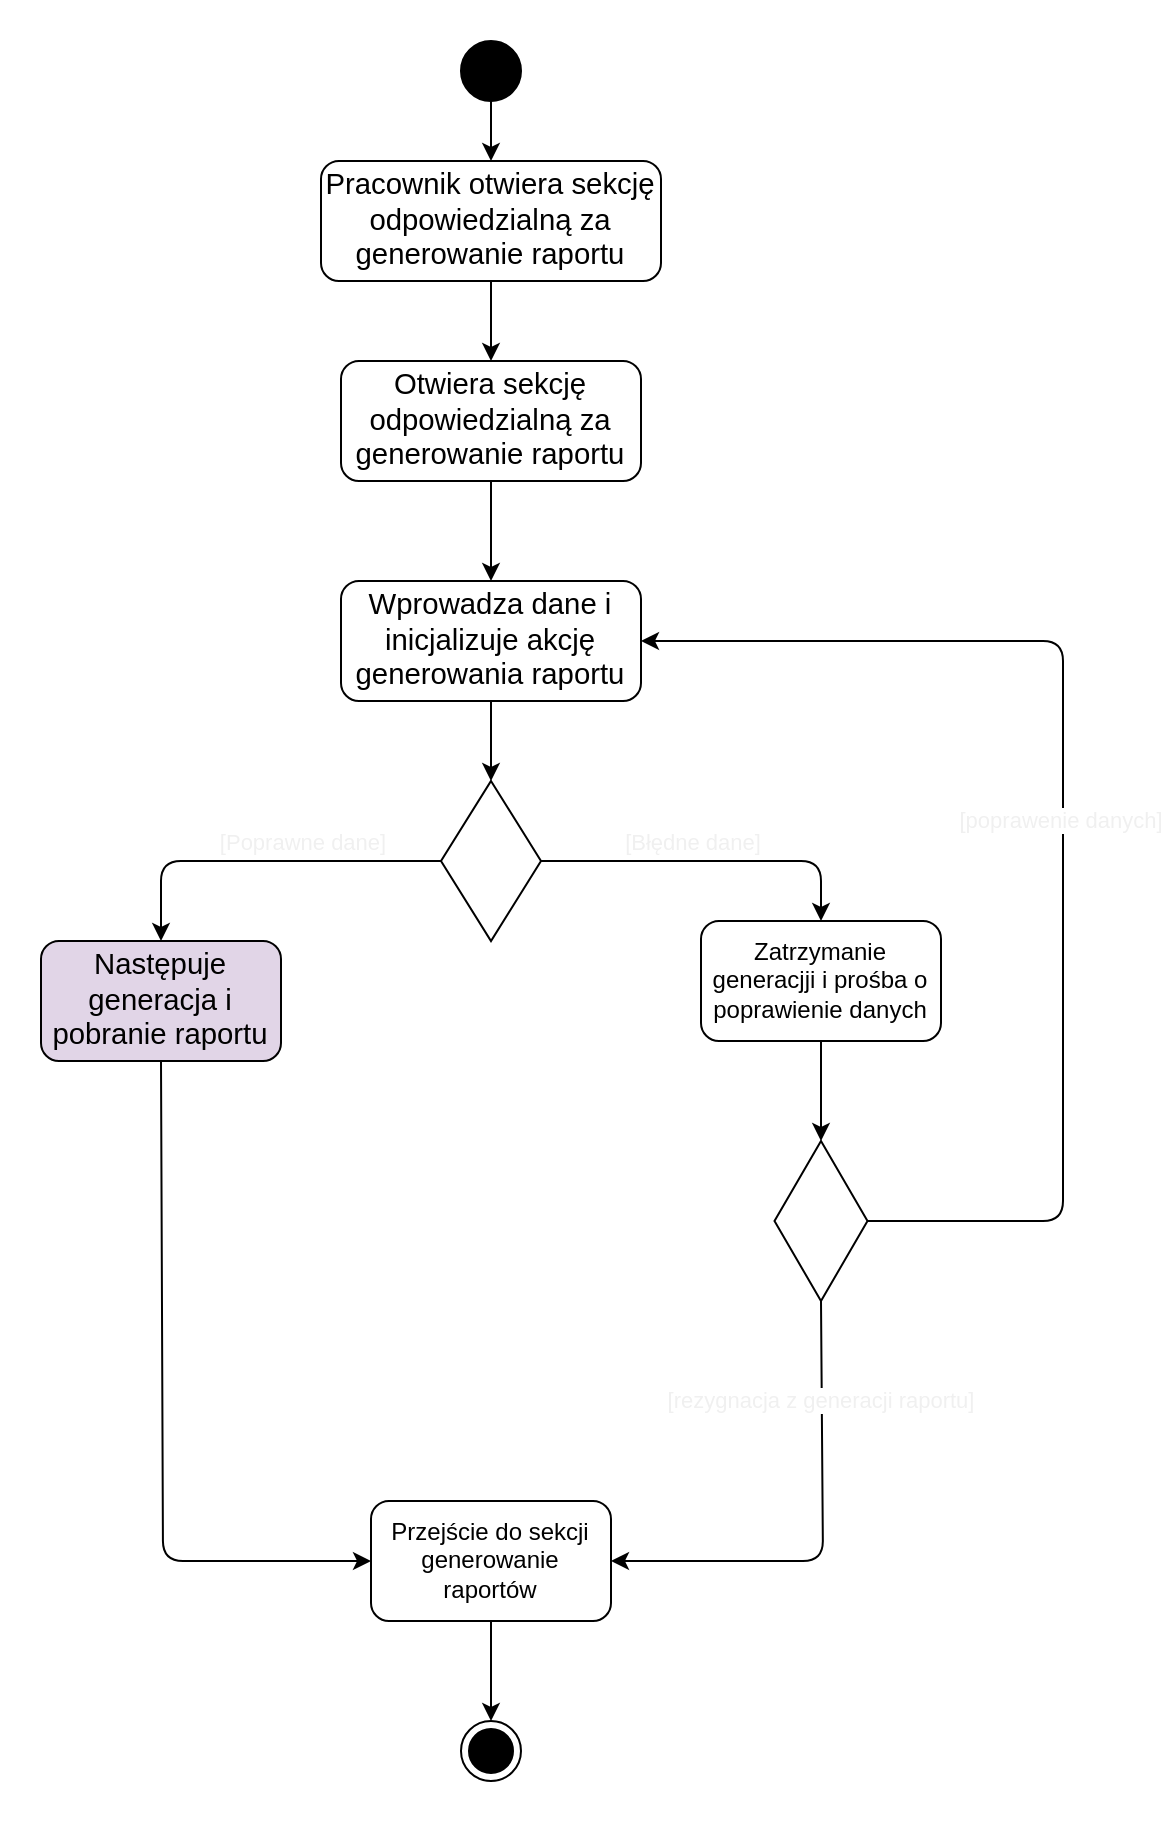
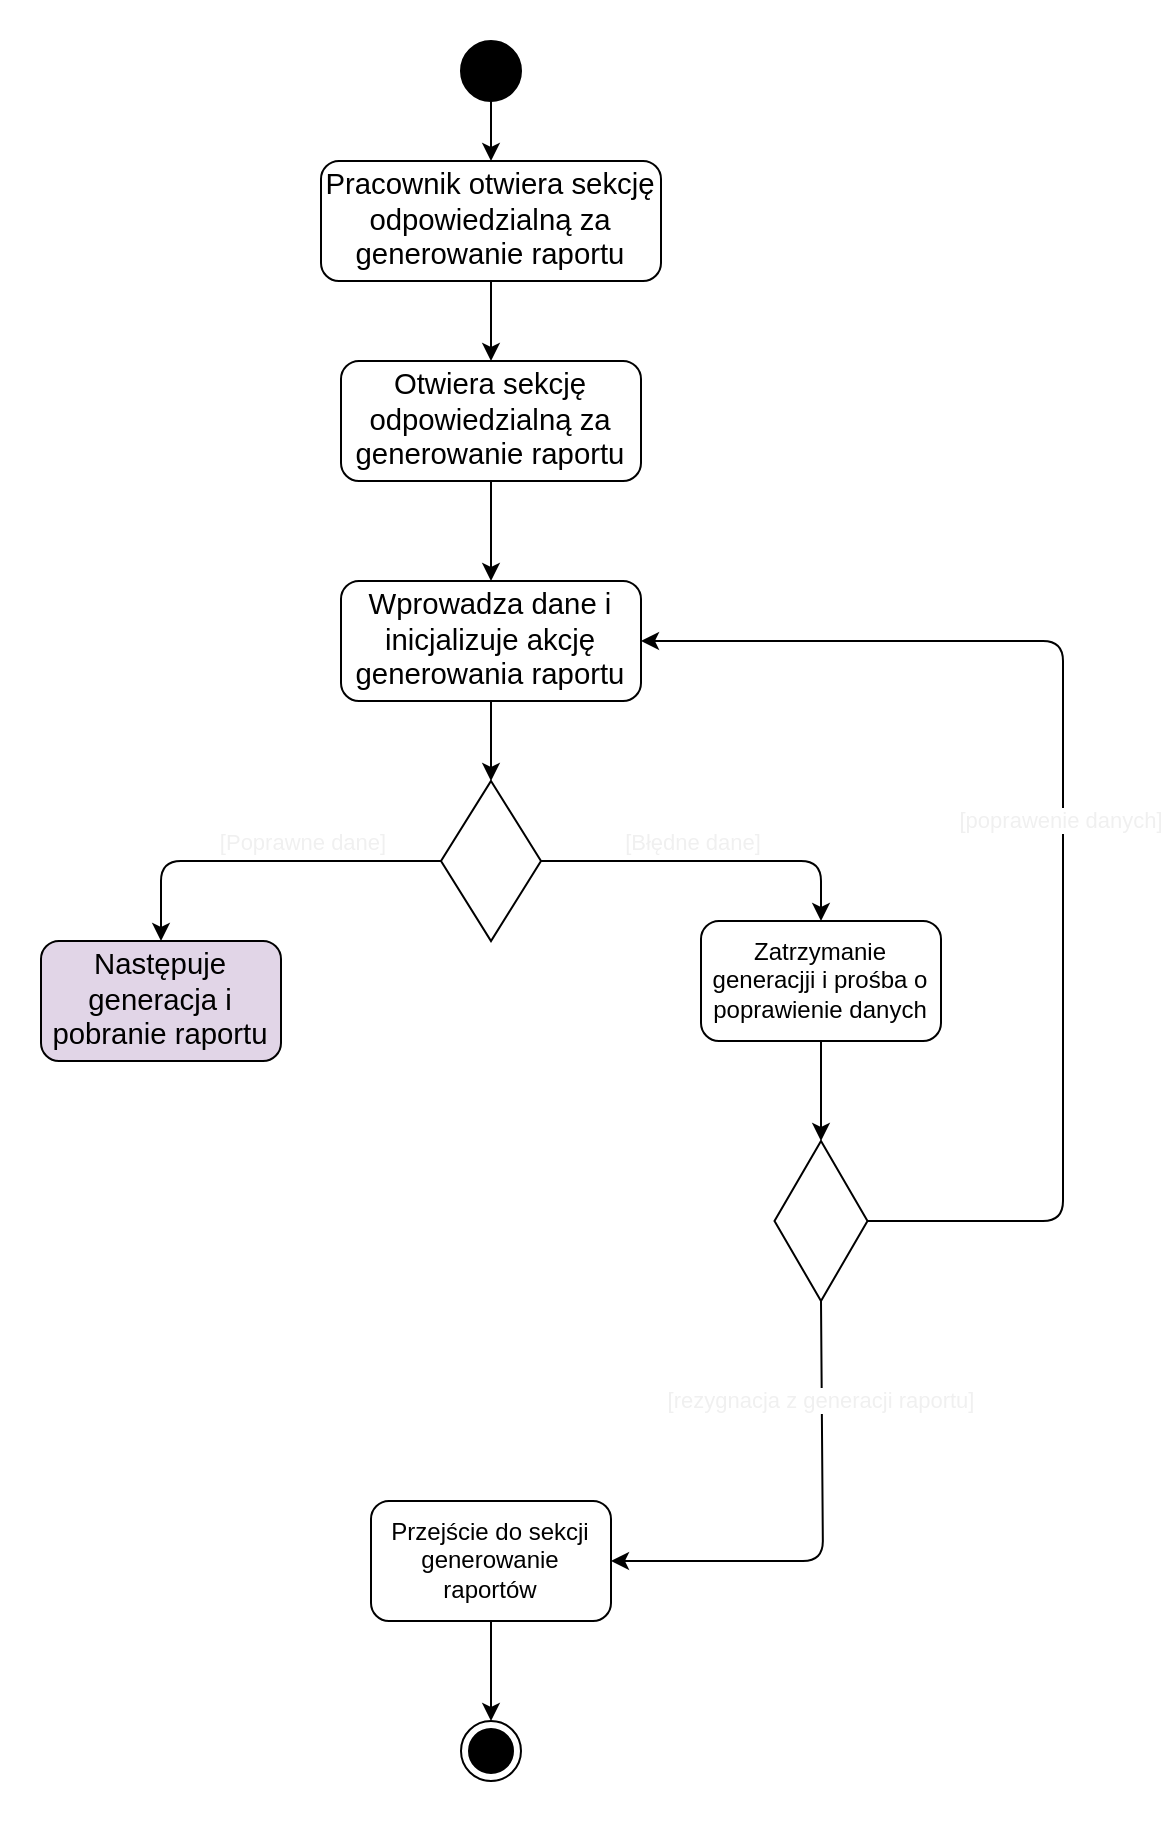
edge "Następuje generacja i pobranie raportu" -> "Przejście do sekcji generowanie raportów": removed
